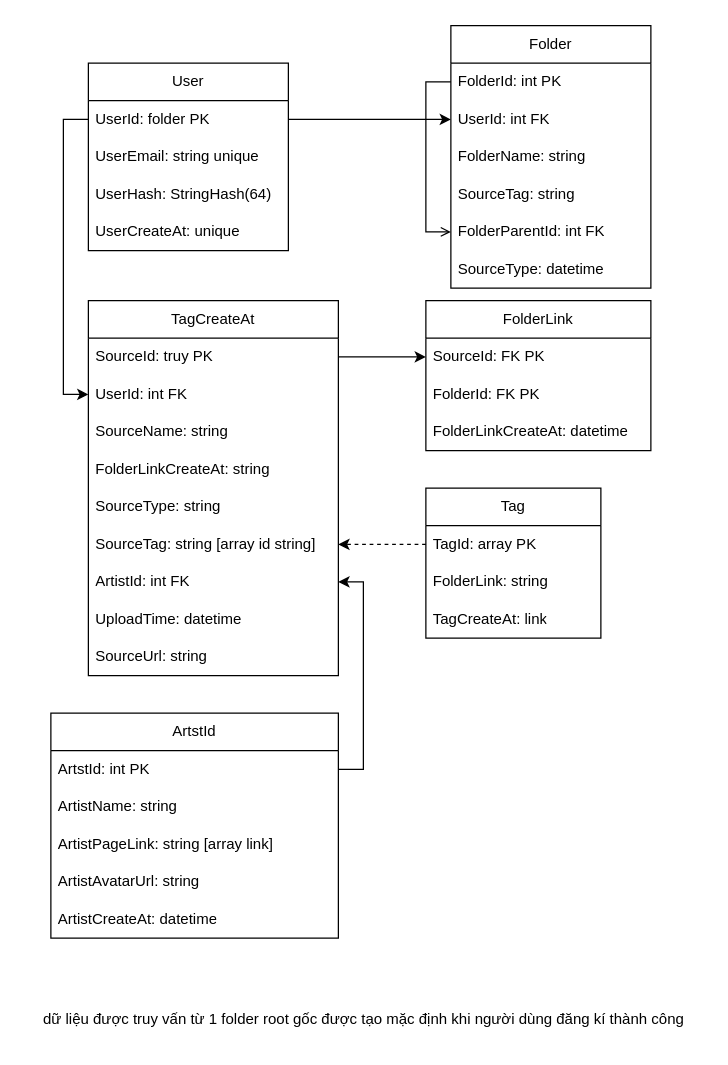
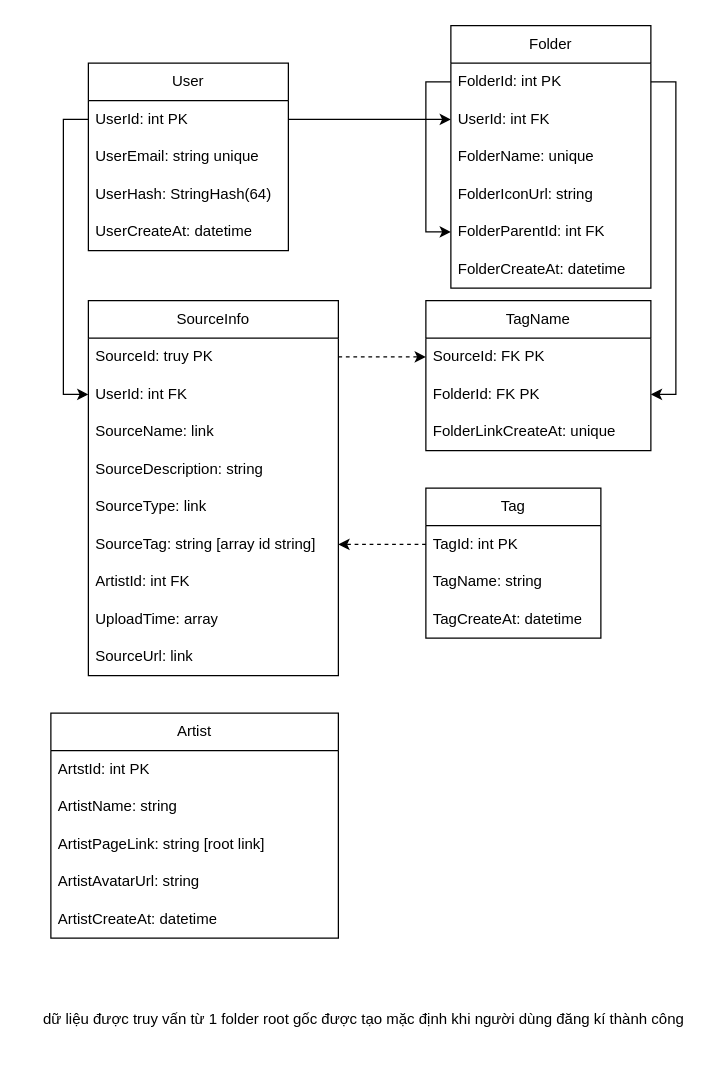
node "UserId: folder PK": label "UserId: folder PK" -> "UserId: int PK"
node "FolderName: string": label "FolderName: string" -> "FolderName: unique"
node "SourceTag: string": label "SourceTag: string" -> "FolderIconUrl: string"
node "UserCreateAt: unique": label "UserCreateAt: unique" -> "UserCreateAt: datetime"
edge "FolderId: int PK" -> "FolderParentId: int FK": arrowhead open -> classic
edge "FolderId: int PK" -> "FolderId: FK PK": added
node "SourceType: datetime": label "SourceType: datetime" -> "FolderCreateAt: datetime"
node "TagCreateAt": label "TagCreateAt" -> "SourceInfo"
node "FolderLink": label "FolderLink" -> "TagName"
edge "SourceId: truy PK" -> "SourceId: FK PK": style solid -> dashed
node "SourceName: string": label "SourceName: string" -> "SourceName: link"
node "FolderLinkCreateAt: datetime": label "FolderLinkCreateAt: datetime" -> "FolderLinkCreateAt: unique"
node "FolderLinkCreateAt: string": label "FolderLinkCreateAt: string" -> "SourceDescription: string"
node "SourceType: string": label "SourceType: string" -> "SourceType: link"
node "TagId: array PK": label "TagId: array PK" -> "TagId: int PK"
node "FolderLink: string": label "FolderLink: string" -> "TagName: string"
node "UploadTime: datetime": label "UploadTime: datetime" -> "UploadTime: array"
node "TagCreateAt: link": label "TagCreateAt: link" -> "TagCreateAt: datetime"
node "SourceUrl: string": label "SourceUrl: string" -> "SourceUrl: link"
edge "ArtstId: int PK" -> "ArtistId: int FK": removed
node "ArtstId": label "ArtstId" -> "Artist"
node "ArtistPageLink: string [array link]": label "ArtistPageLink: string [array link]" -> "ArtistPageLink: string [root link]"
